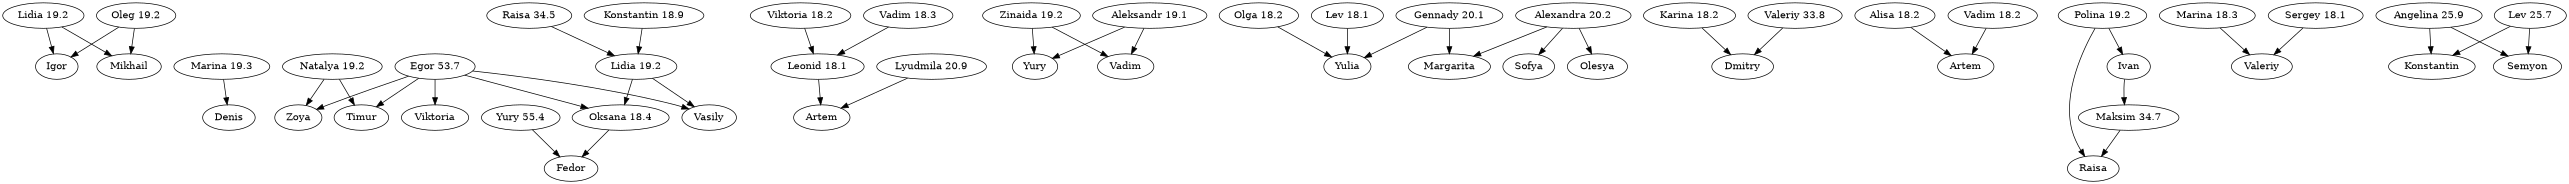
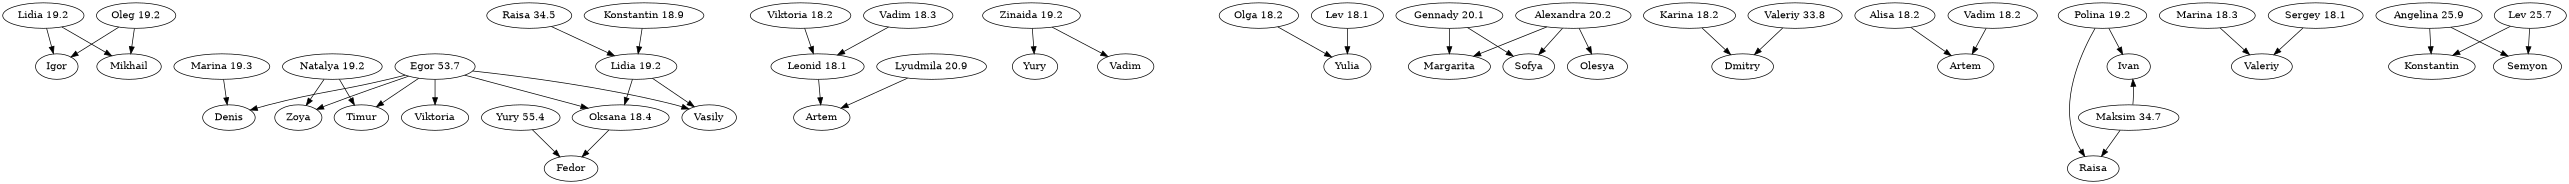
node "Aleksandr 19.1": removed
edge "Gennady 20.1" -> "Yulia": now "Gennady 20.1" -> "Sofya"
edge "Ivan" -> "Maksim 34.7": reversed
edge "Egor 53.7" -> "Denis": added
